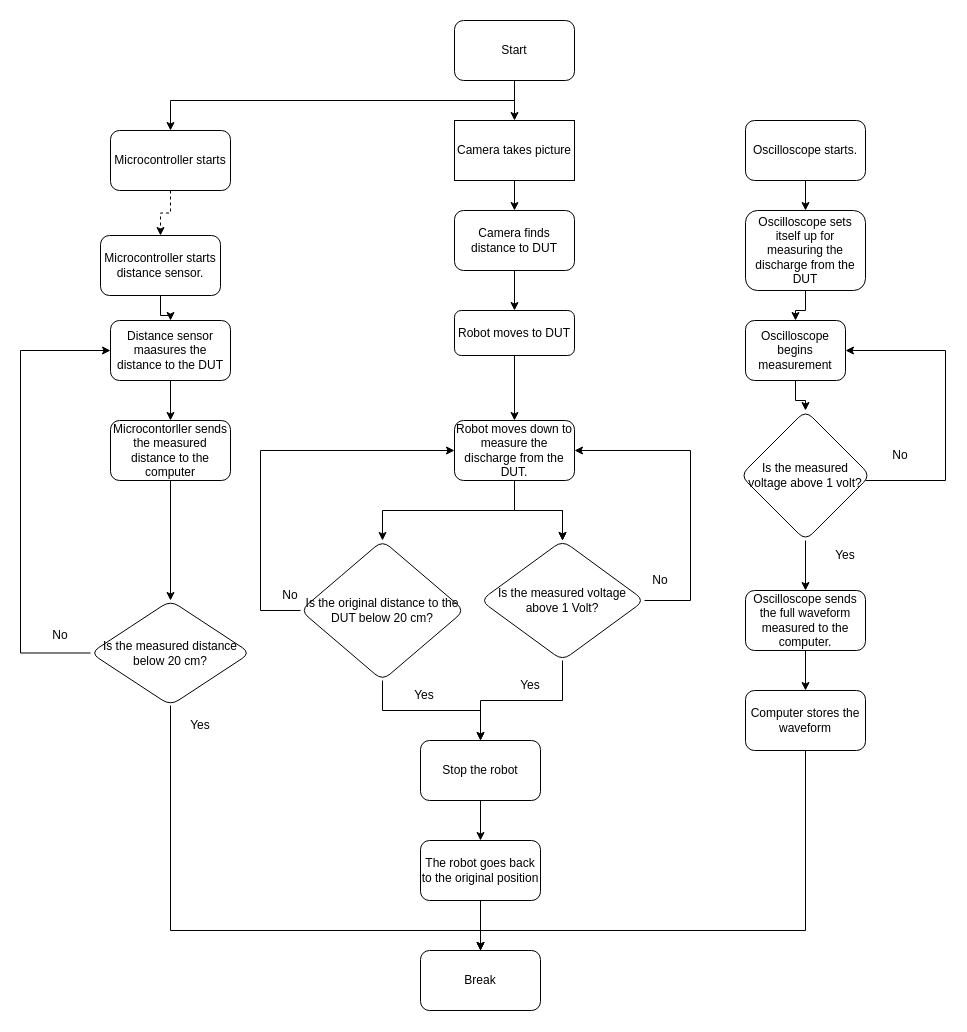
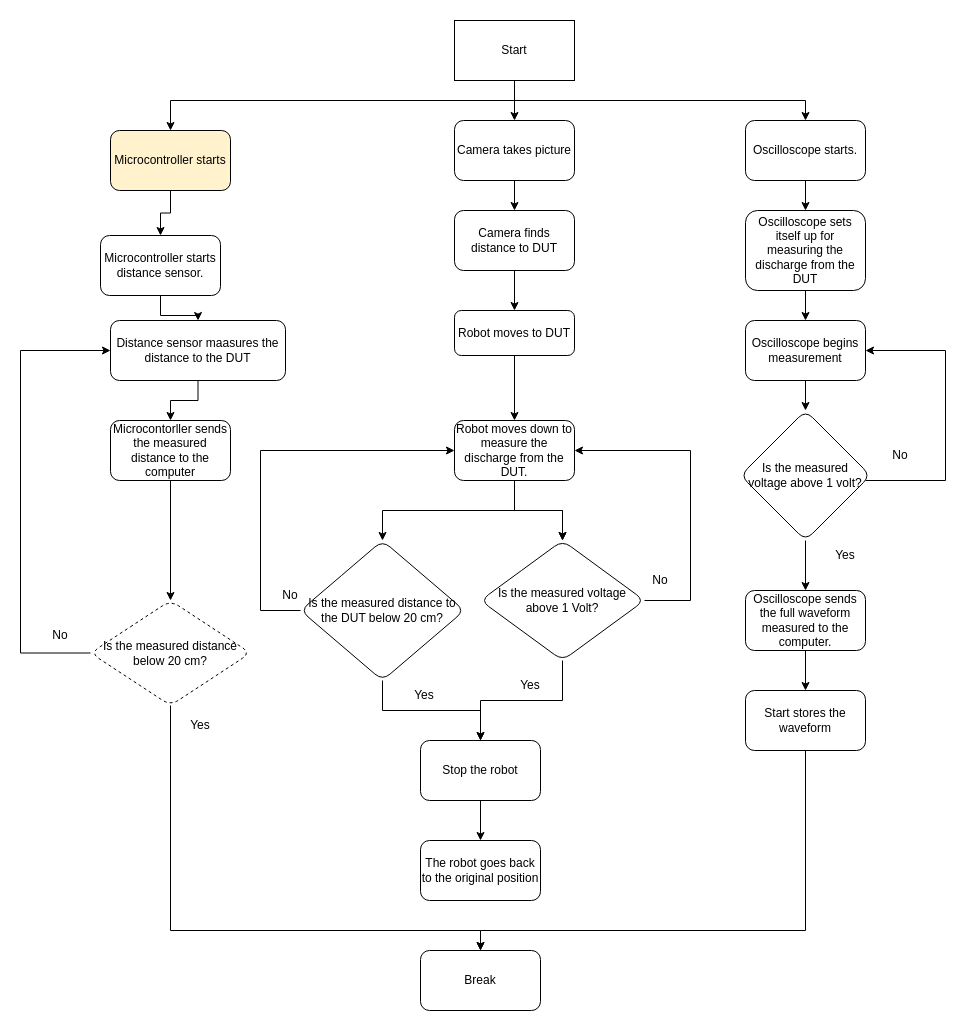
node "Start": shape rounded rectangle -> rectangle
edge "Start" -> "Oscilloscope starts.": added
node "Camera takes picture": shape rectangle -> rounded rectangle
node "Microcontroller starts": fillcolor #ffffff -> #fff2cc
edge "Microcontroller starts" -> "Microcontroller starts distance sensor.": style dashed -> solid
node "Distance sensor maasures the distance to the DUT": size 120x60 -> 175x60
node "Oscilloscope begins measurement": size 100x60 -> 120x60
node "Is the original distance to the DUT below 20 cm?": label "Is the original distance to the DUT below 20 cm?" -> "Is the measured distance to the DUT below 20 cm?"
node "Is the measured distance below 20 cm?": style solid -> dashed
node "Computer stores the waveform": label "Computer stores the waveform" -> "Start stores the waveform"
edge "The robot goes back to the original position" -> "Break": removed
